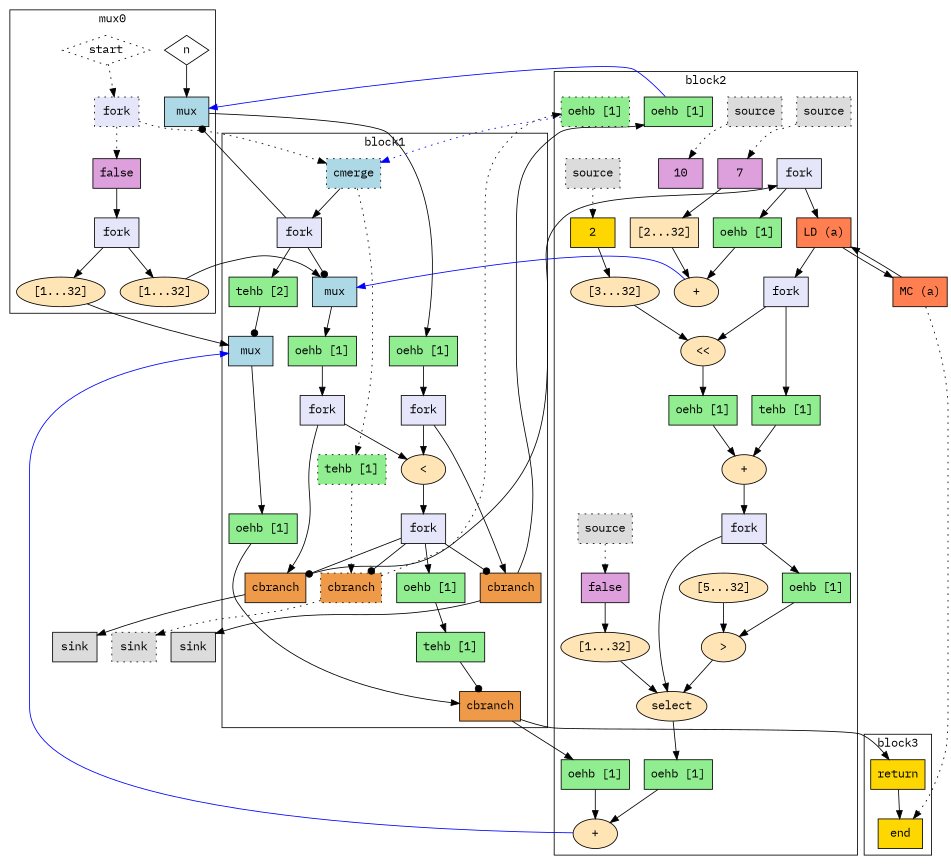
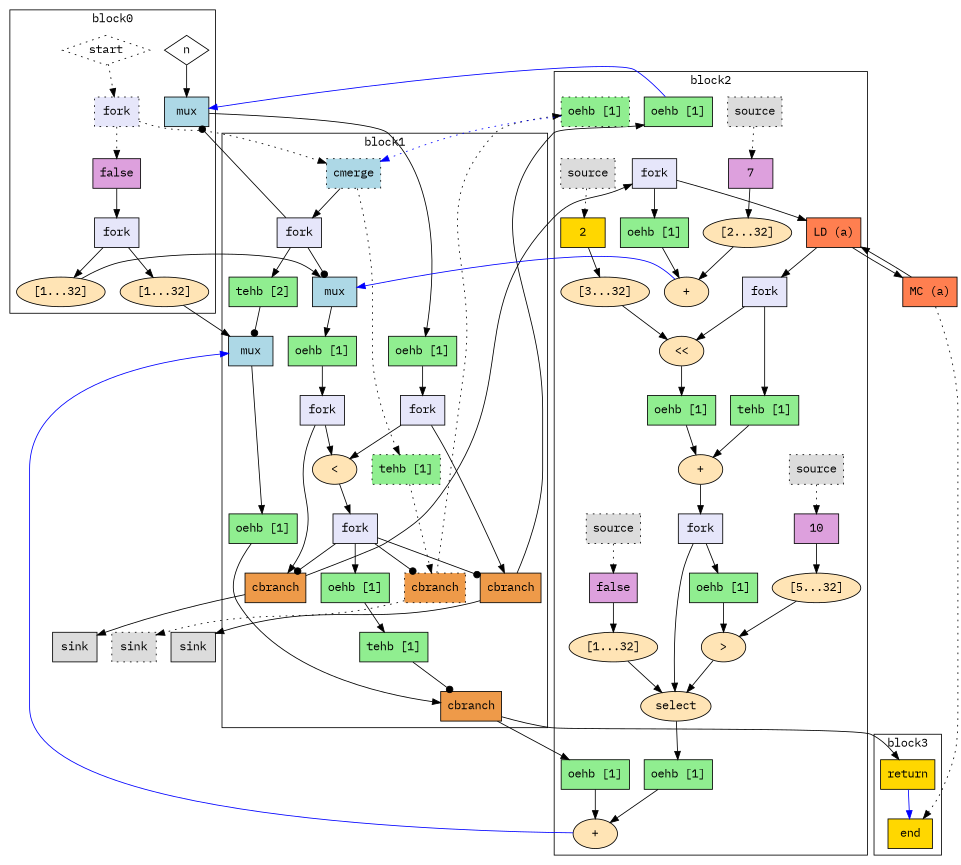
cluster "mux0": label "mux0" -> "block0"
node "[2...32]": shape box -> ellipse
edge "10" -- "[5...32]": added
edge "return" -- "end": color black -> blue
